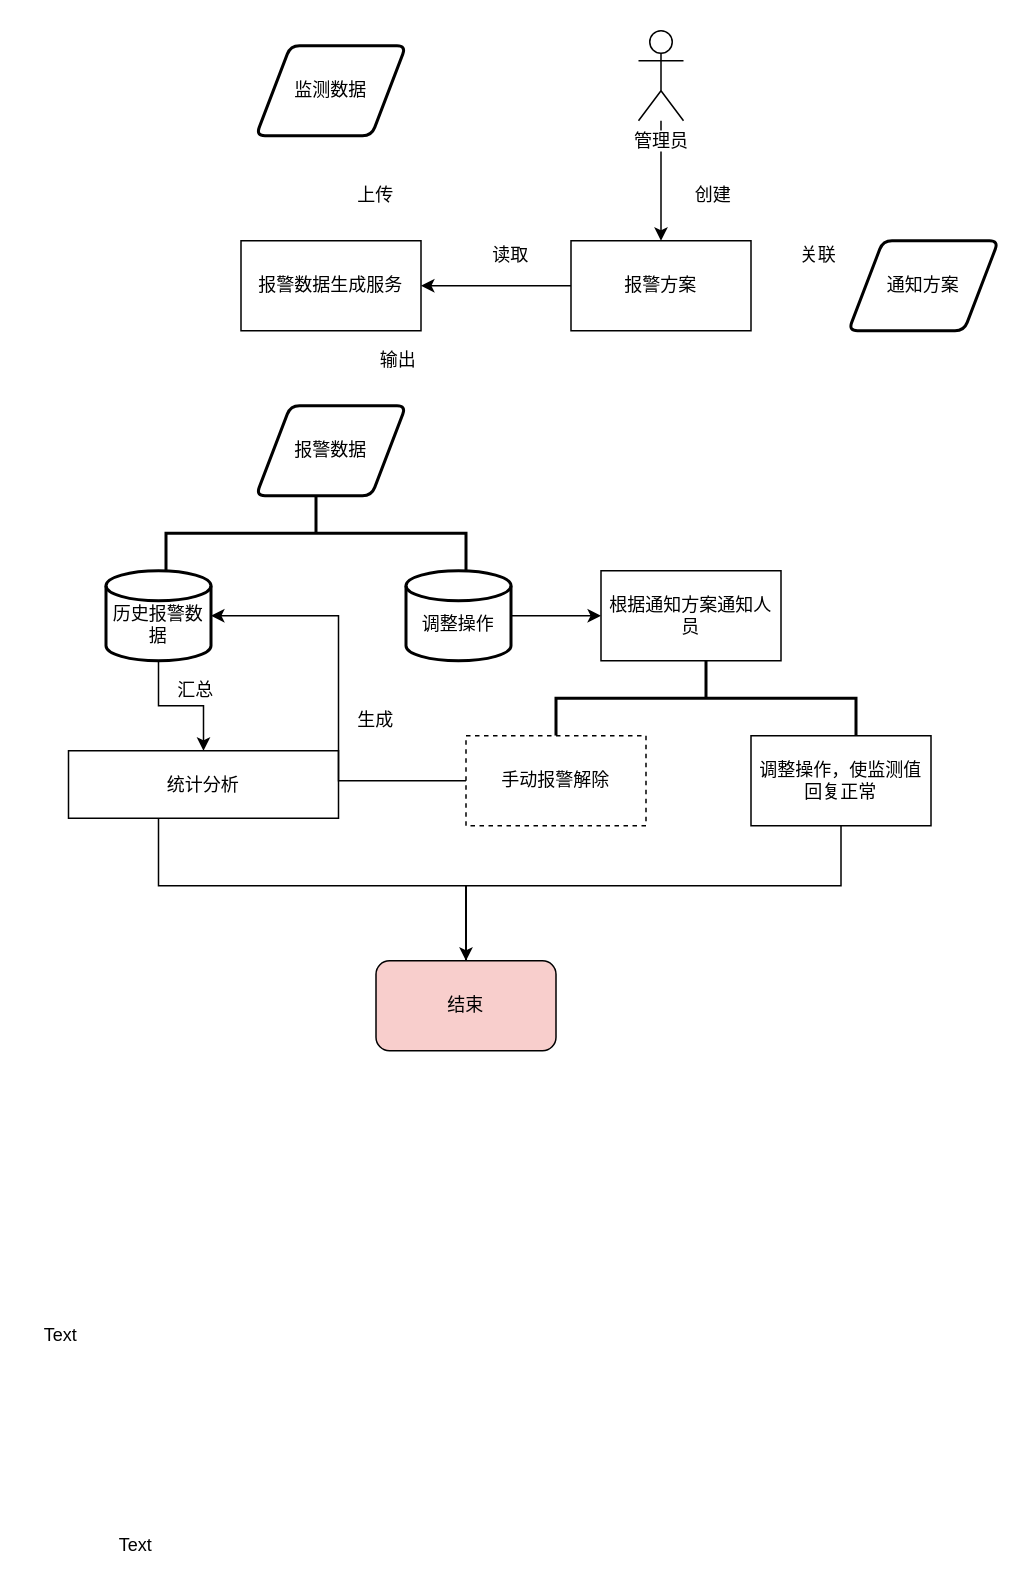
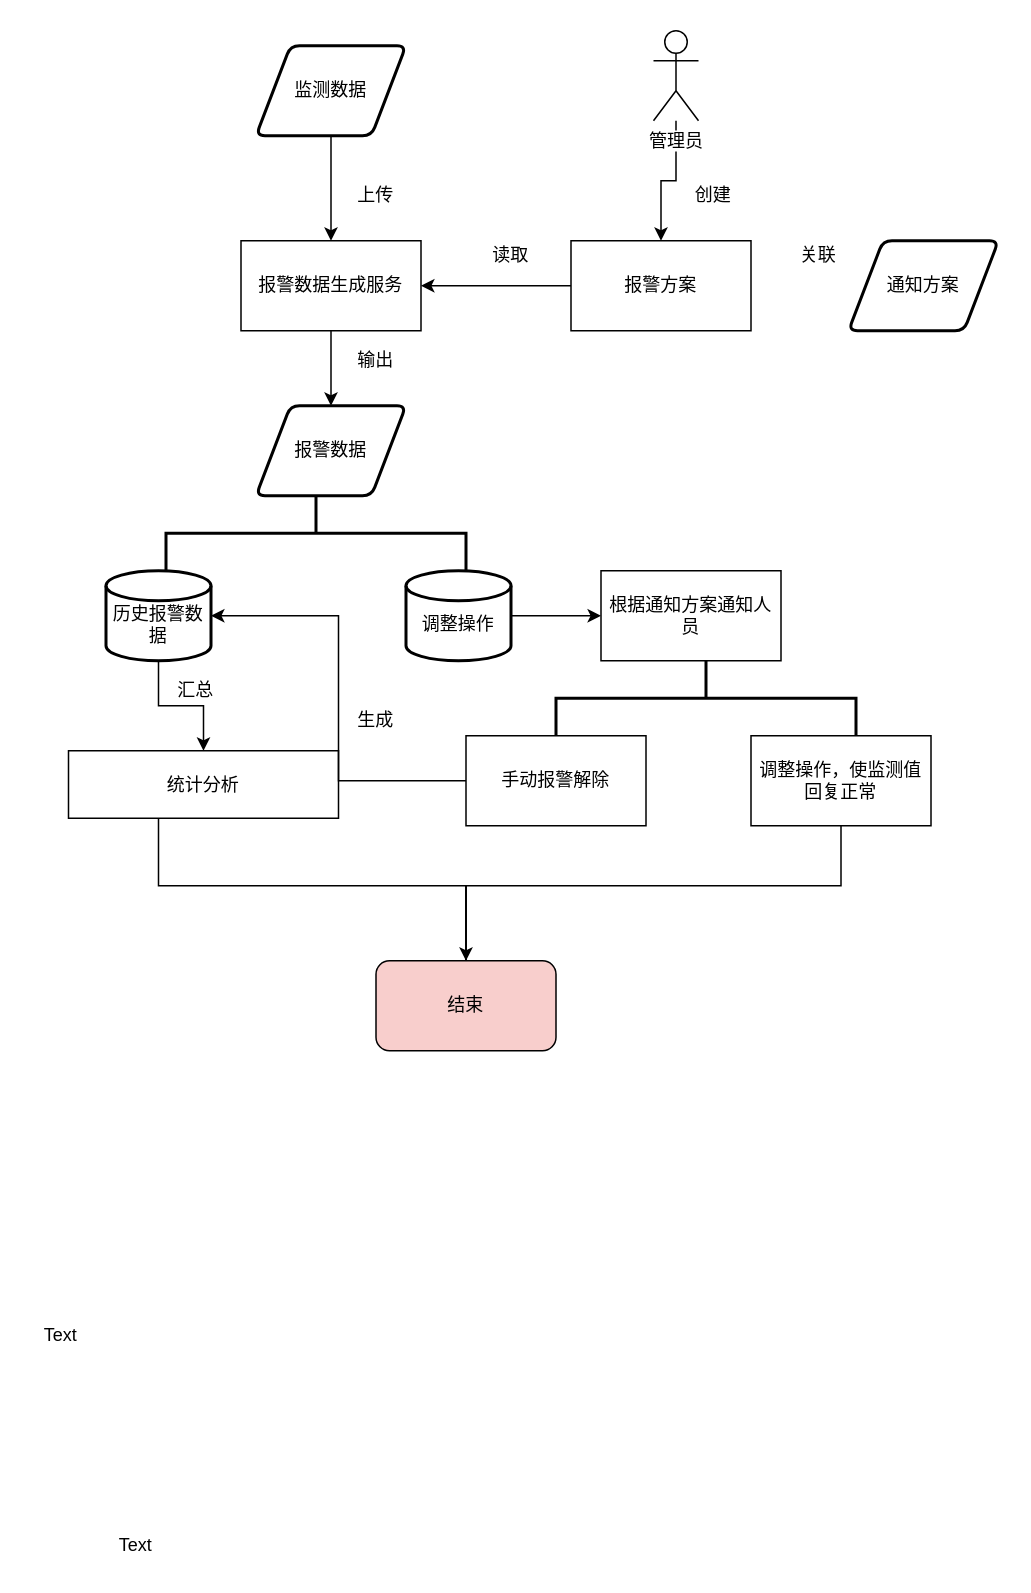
node "管理员": moved (661, 76) -> (676, 76)
edge "监测数据" -> "报警数据生成服务": added
node "输出": moved (398, 361) -> (376, 361)
edge "报警数据生成服务" -> "报警数据": added
node "手动报警解除": style dashed -> solid
